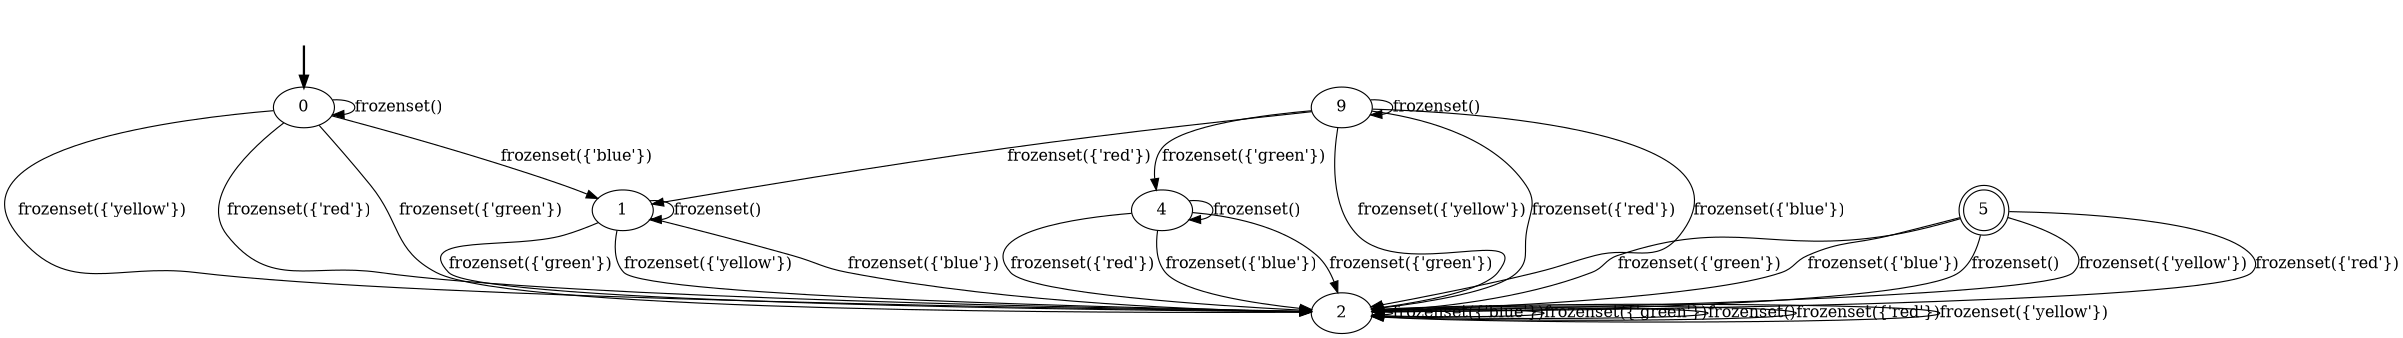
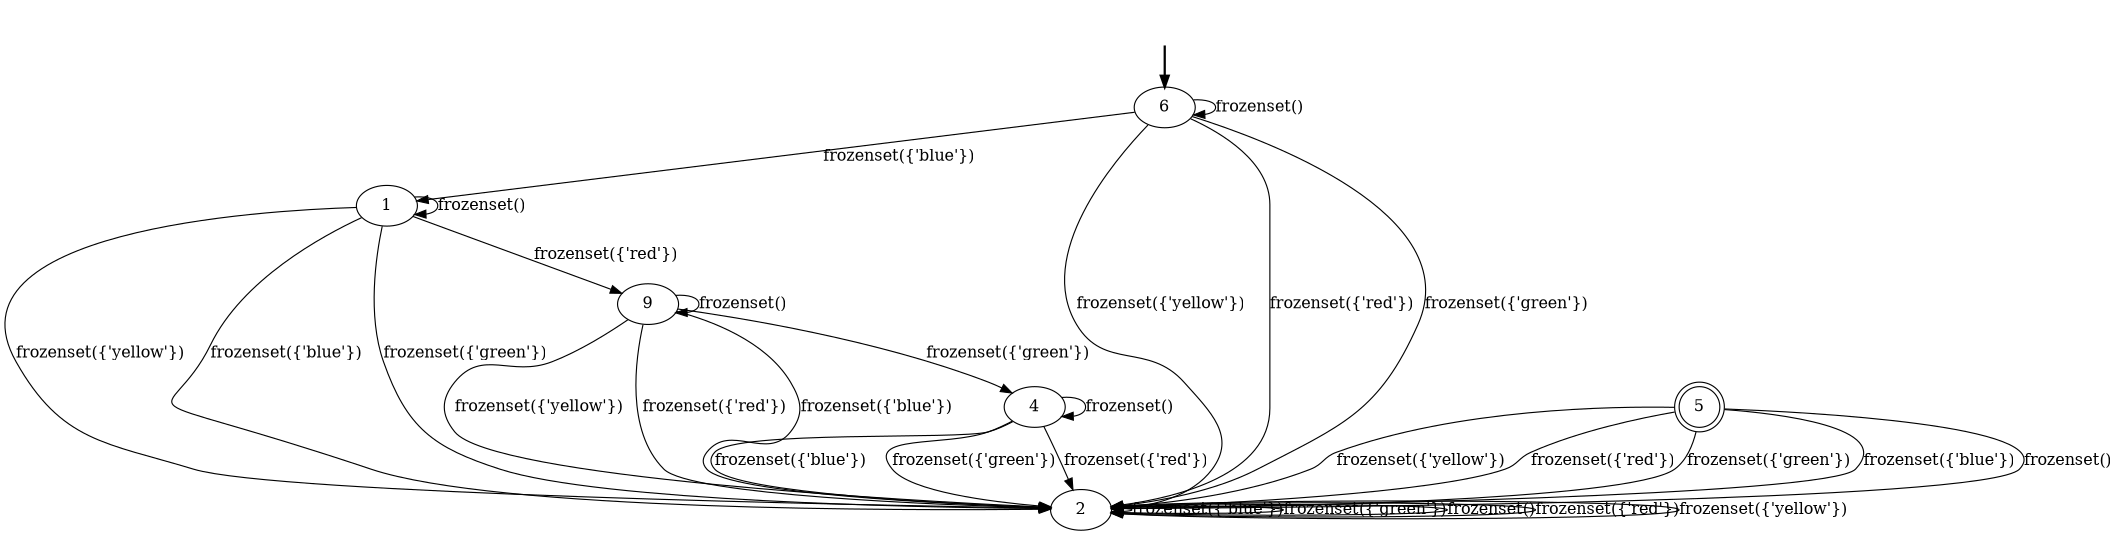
node "0": label "0" -> "6"
edge "9" -> "1": reversed
